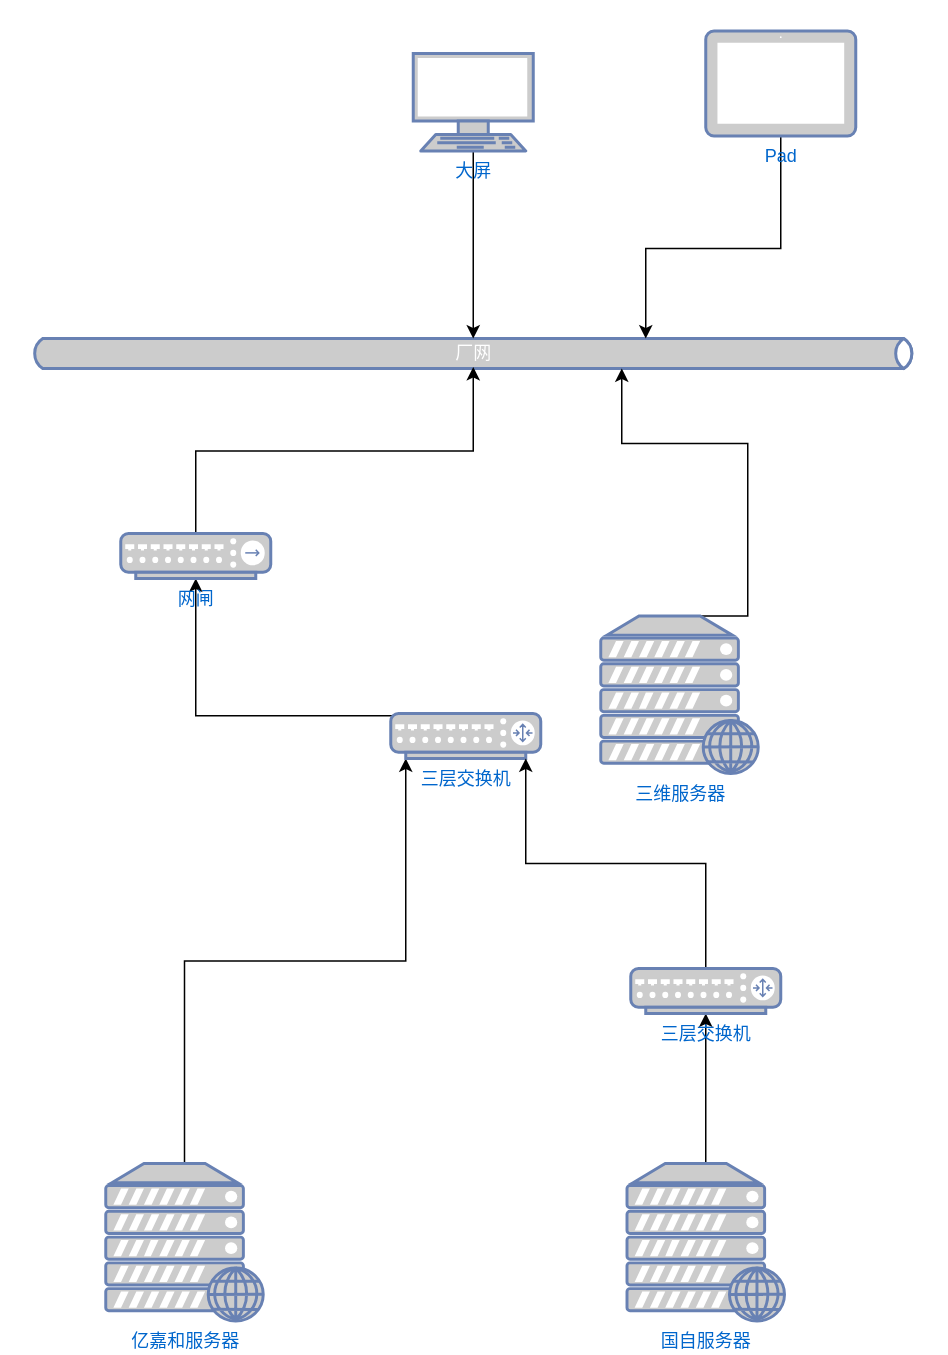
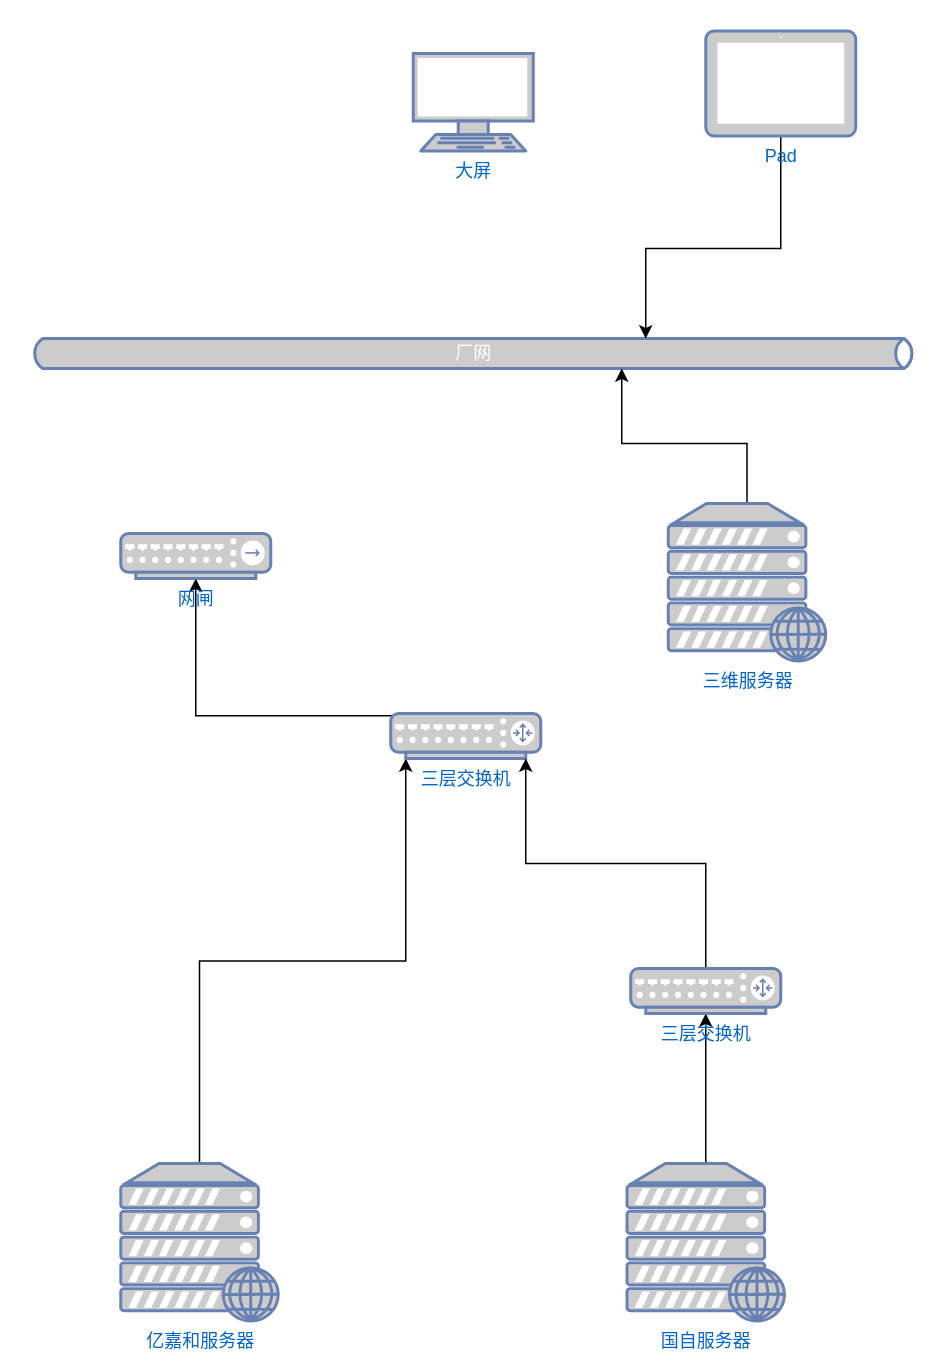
edge "大屏" -> "厂网": removed
edge "网闸" -> "厂网": removed
node "三维服务器": moved (680, 695) -> (747, 582)
node "亿嘉和服务器": moved (185, 1242) -> (200, 1242)
